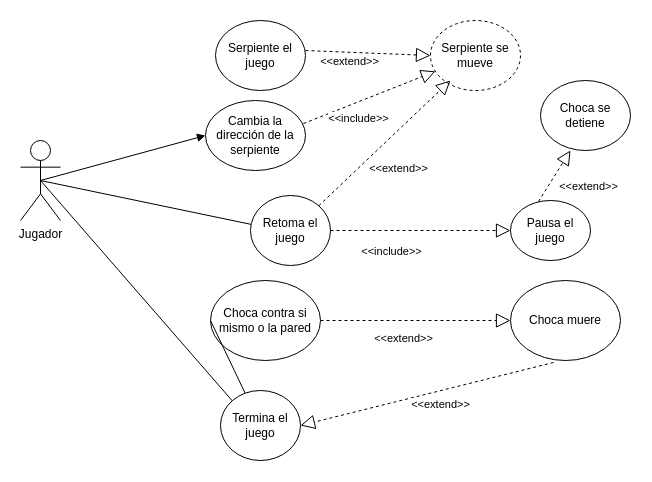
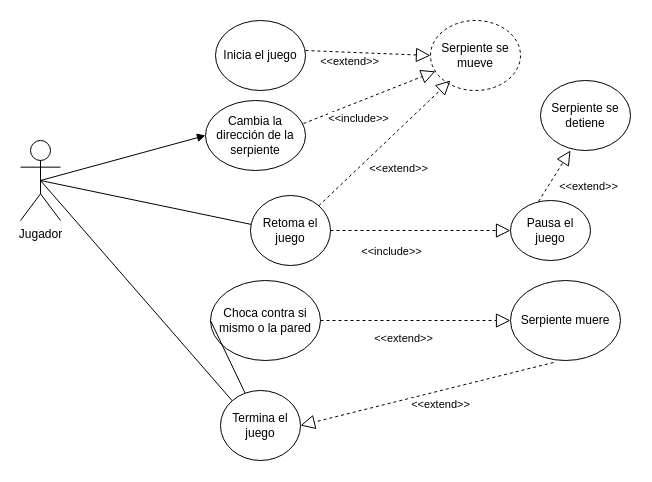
node "Serpiente el juego": label "Serpiente el juego" -> "Inicia el juego"
node "Choca se detiene": label "Choca se detiene" -> "Serpiente se detiene"
node "Choca muere": label "Choca muere" -> "Serpiente muere"
